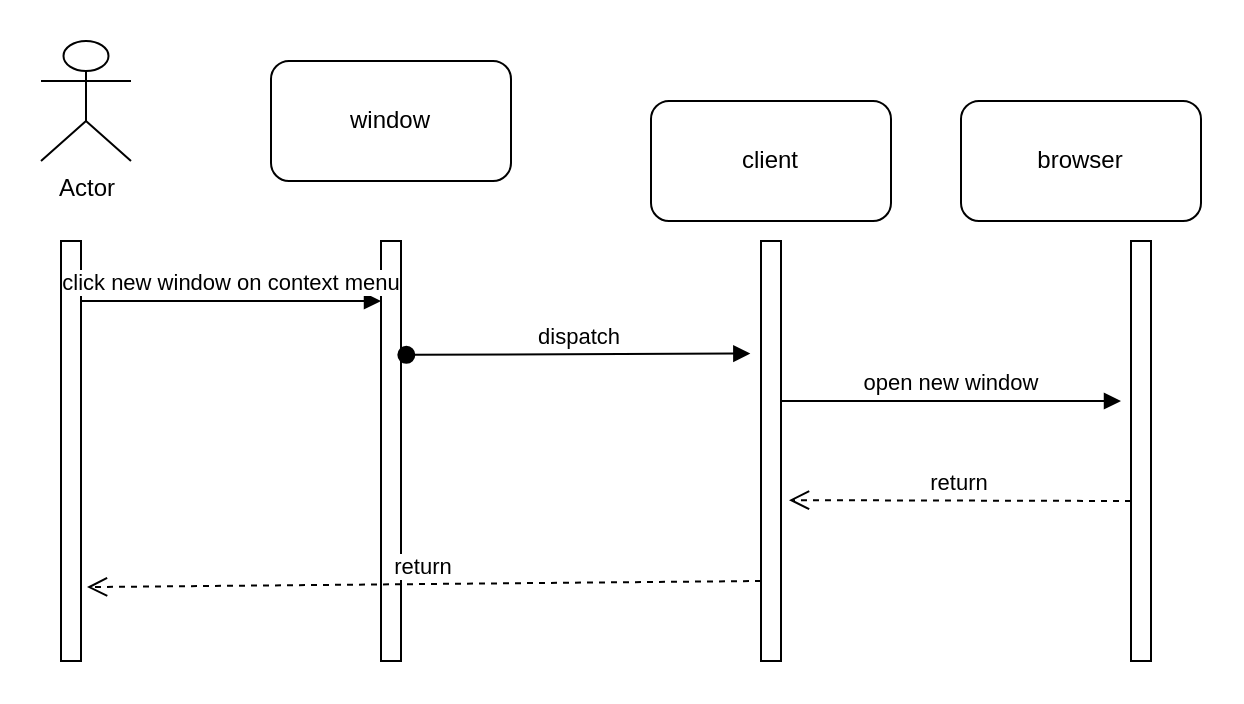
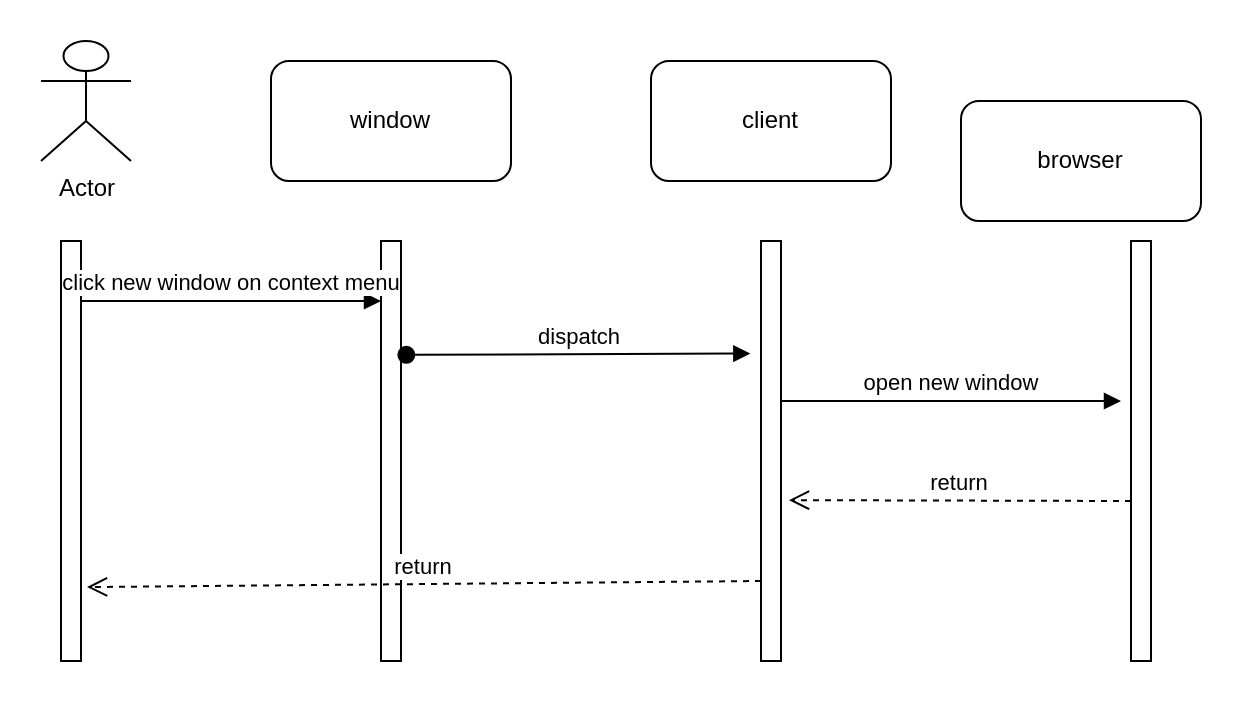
node "client": moved (771, 161) -> (771, 121)
